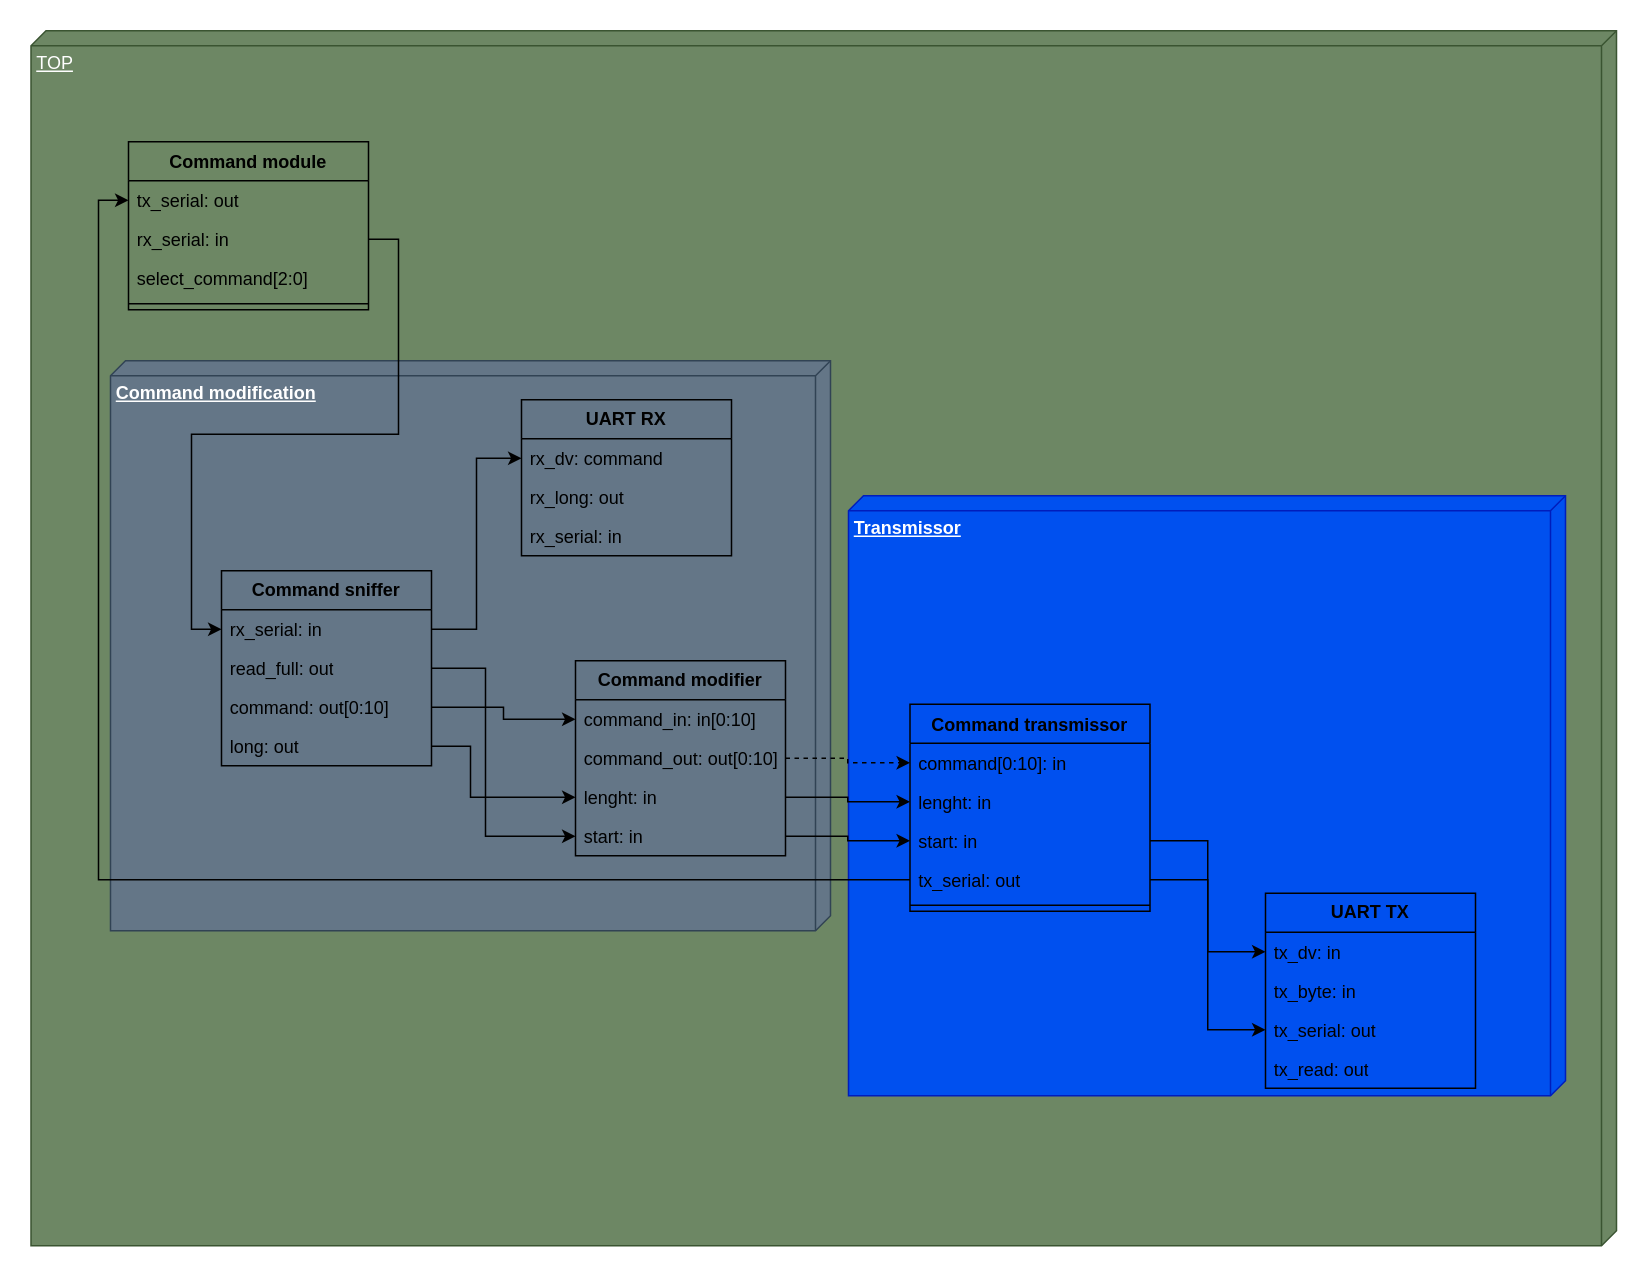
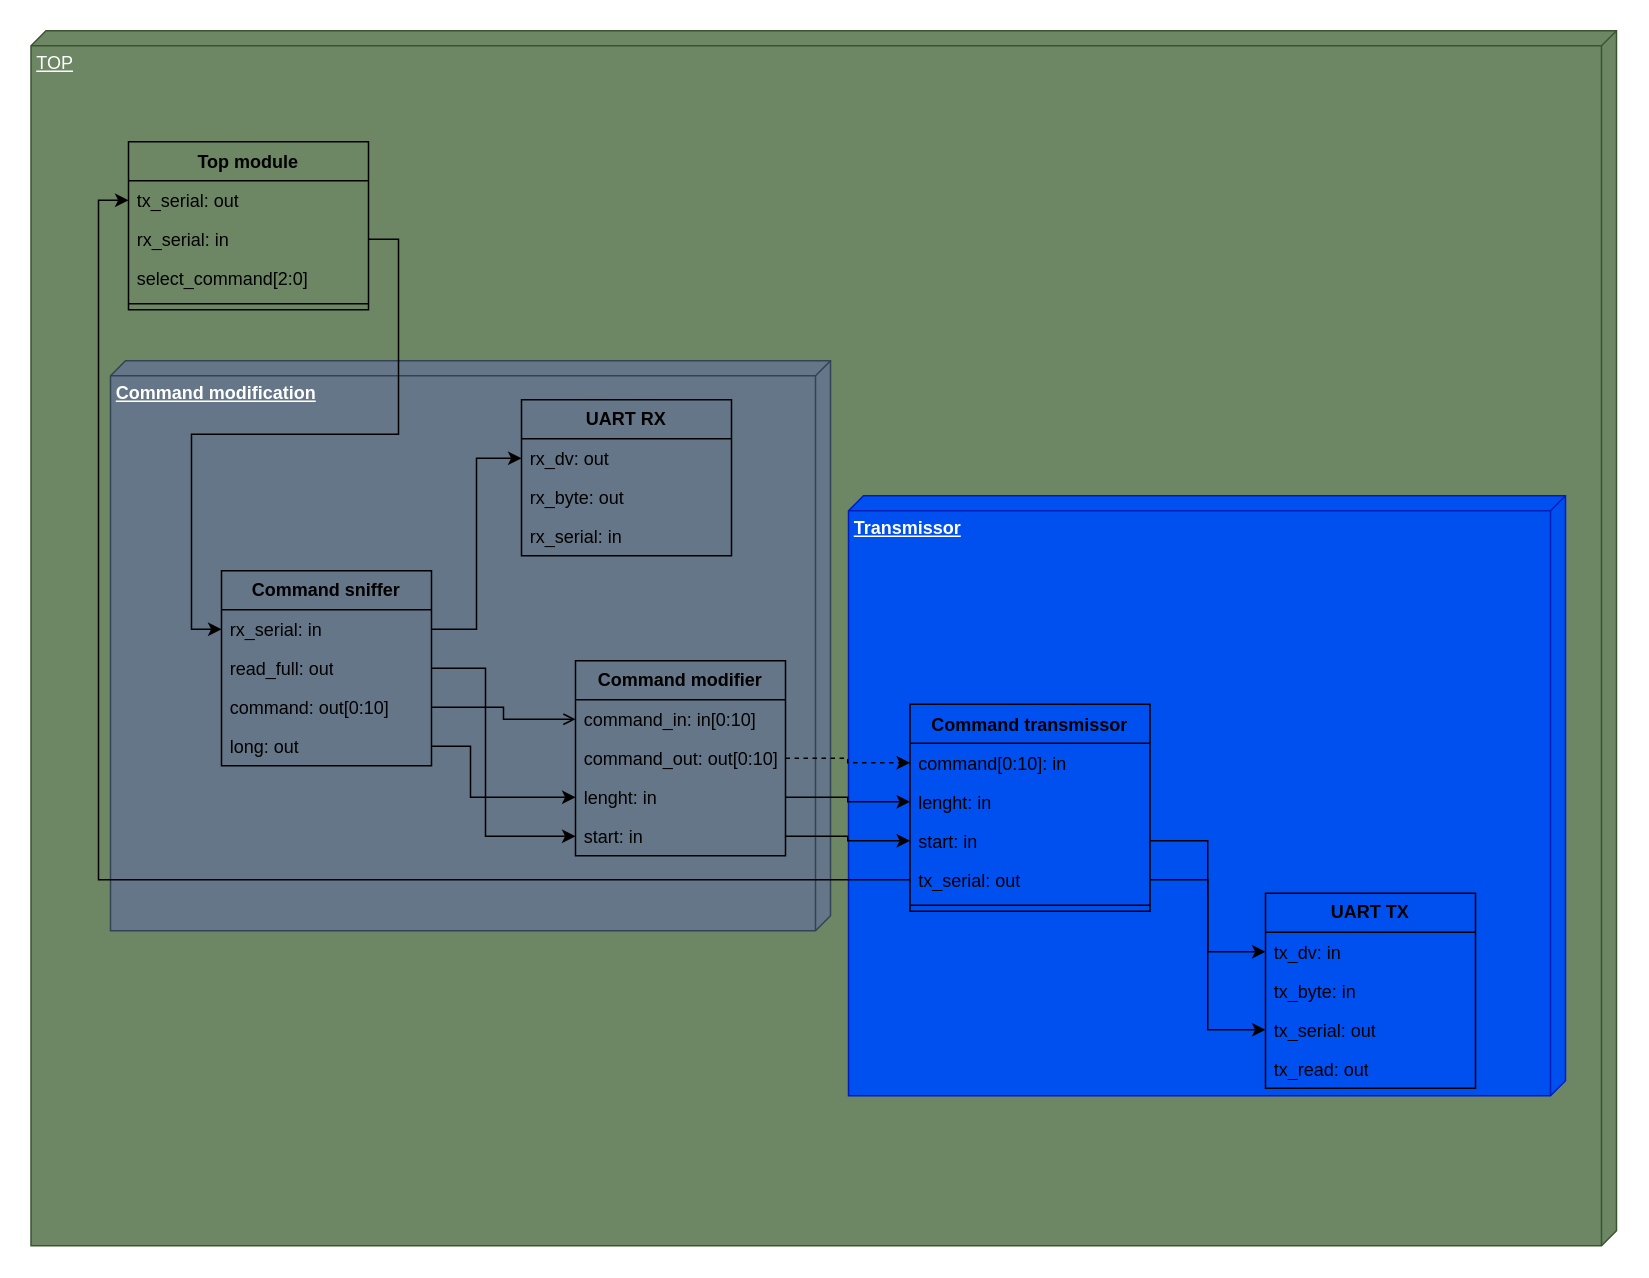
node "Command module": label "Command module" -> "Top module"
node "rx_dv: command": label "rx_dv: command" -> "rx_dv: out"
node "rx_long: out": label "rx_long: out" -> "rx_byte: out"
edge "command: out[0:10]" -> "command_in: in[0:10]": arrowhead classic -> open
